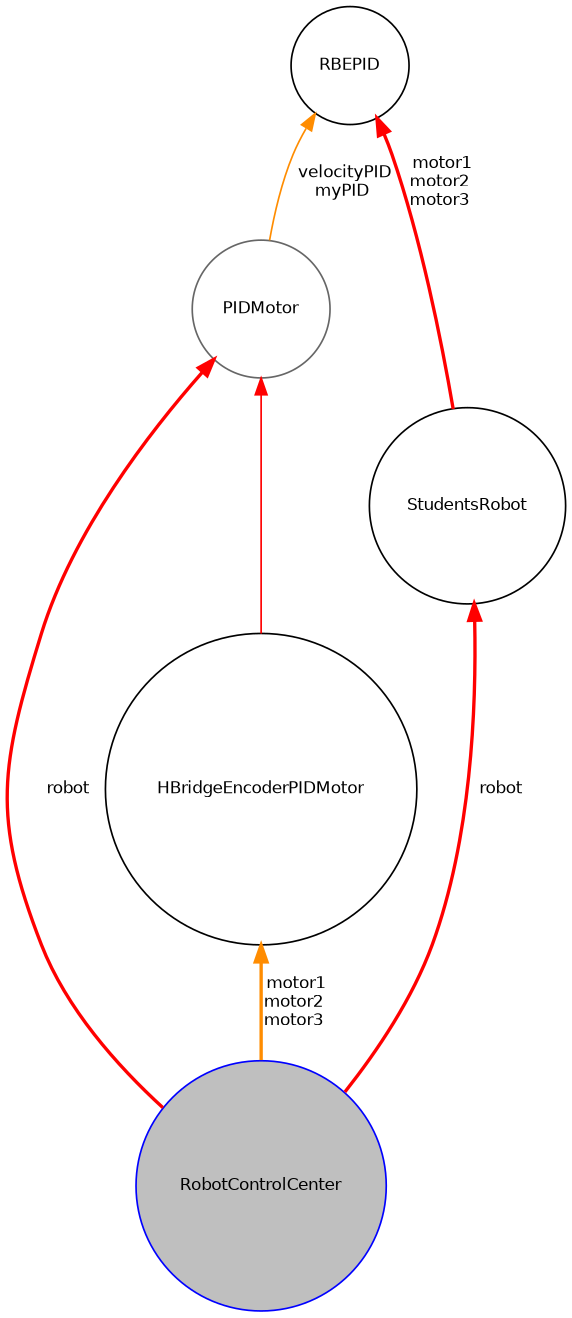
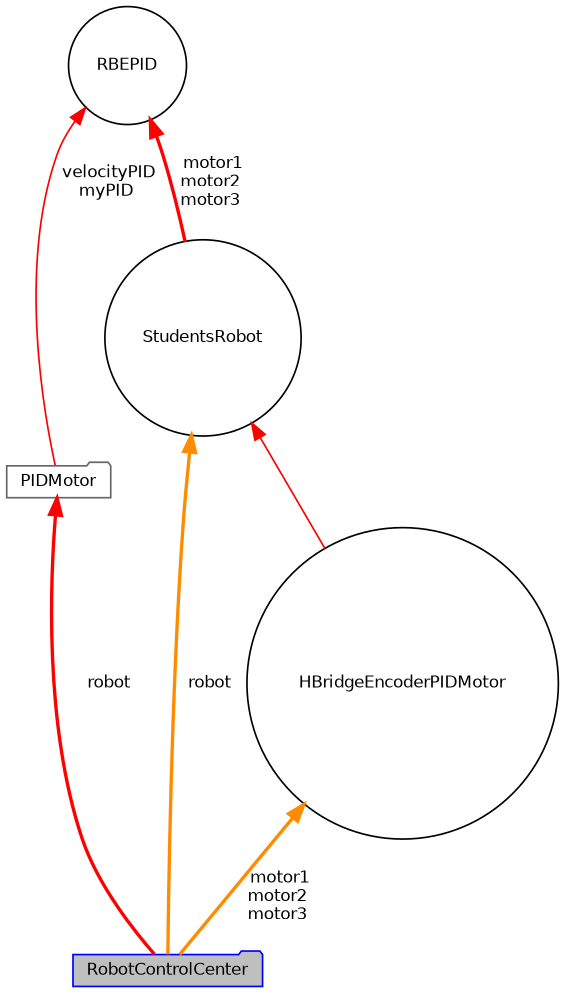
edge "PIDMotor" -> "RBEPID": color darkorange -> red
node "PIDMotor": shape circle -> folder
edge "HBridgeEncoderPIDMotor" -> "PIDMotor": now "HBridgeEncoderPIDMotor" -> "StudentsRobot"
edge "RobotControlCenter" -> "StudentsRobot": color red -> darkorange
node "RobotControlCenter": shape circle -> folder
